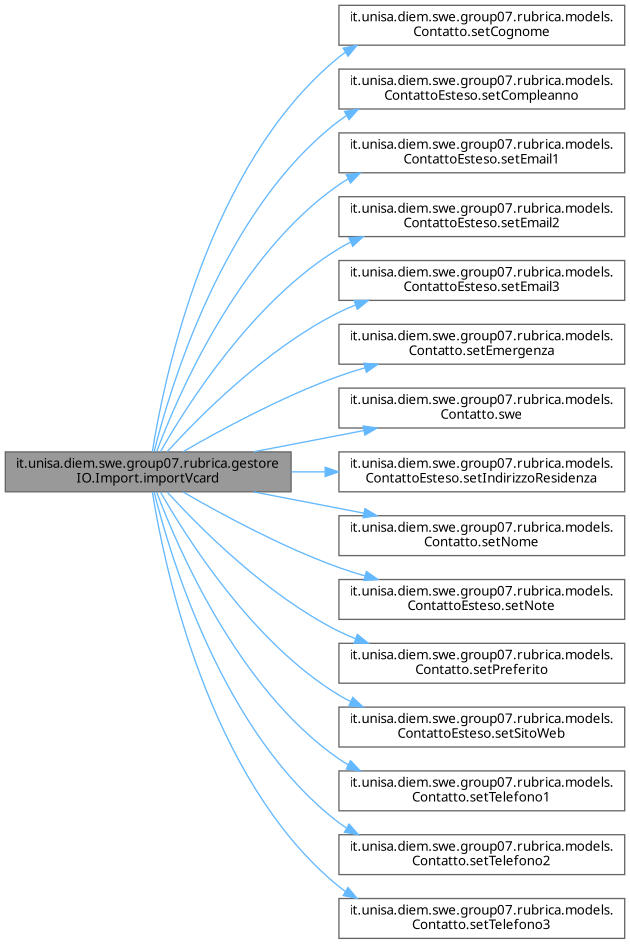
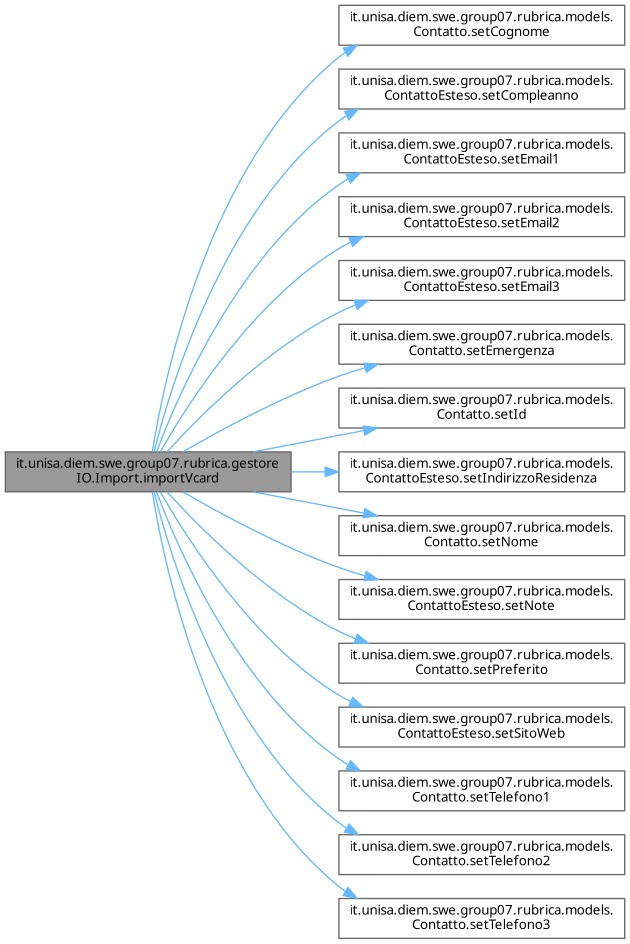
node "it.unisa.diem.swe.group07.rubrica.models. Contatto.swe": label "it.unisa.diem.swe.group07.rubrica.models. Contatto.swe" -> "it.unisa.diem.swe.group07.rubrica.models. Contatto.setId"
